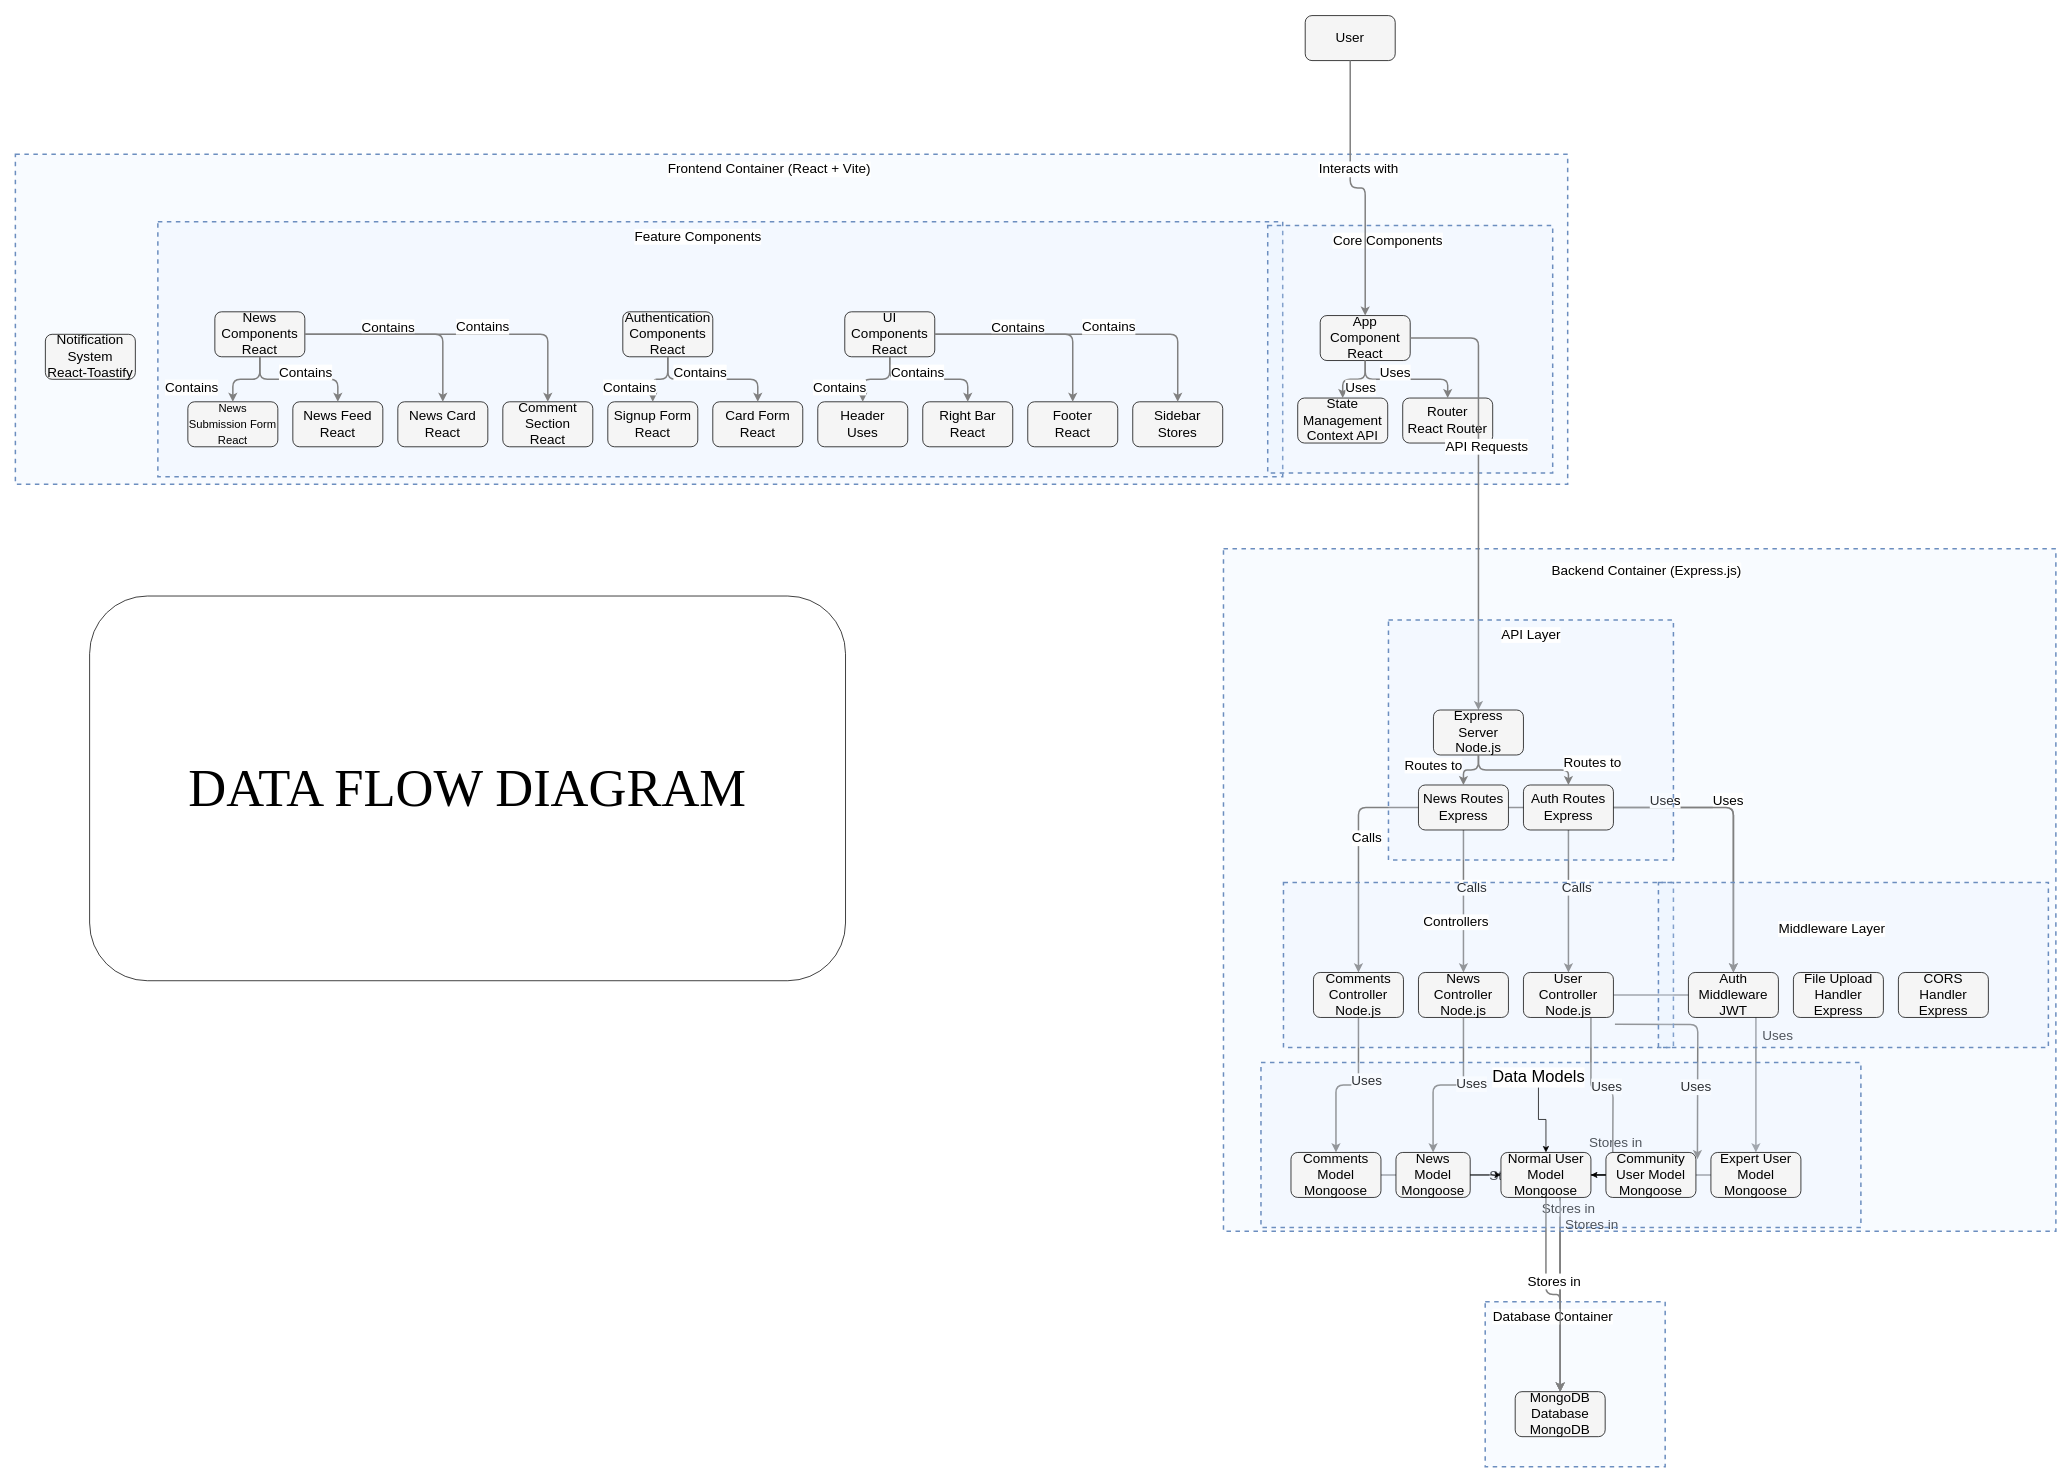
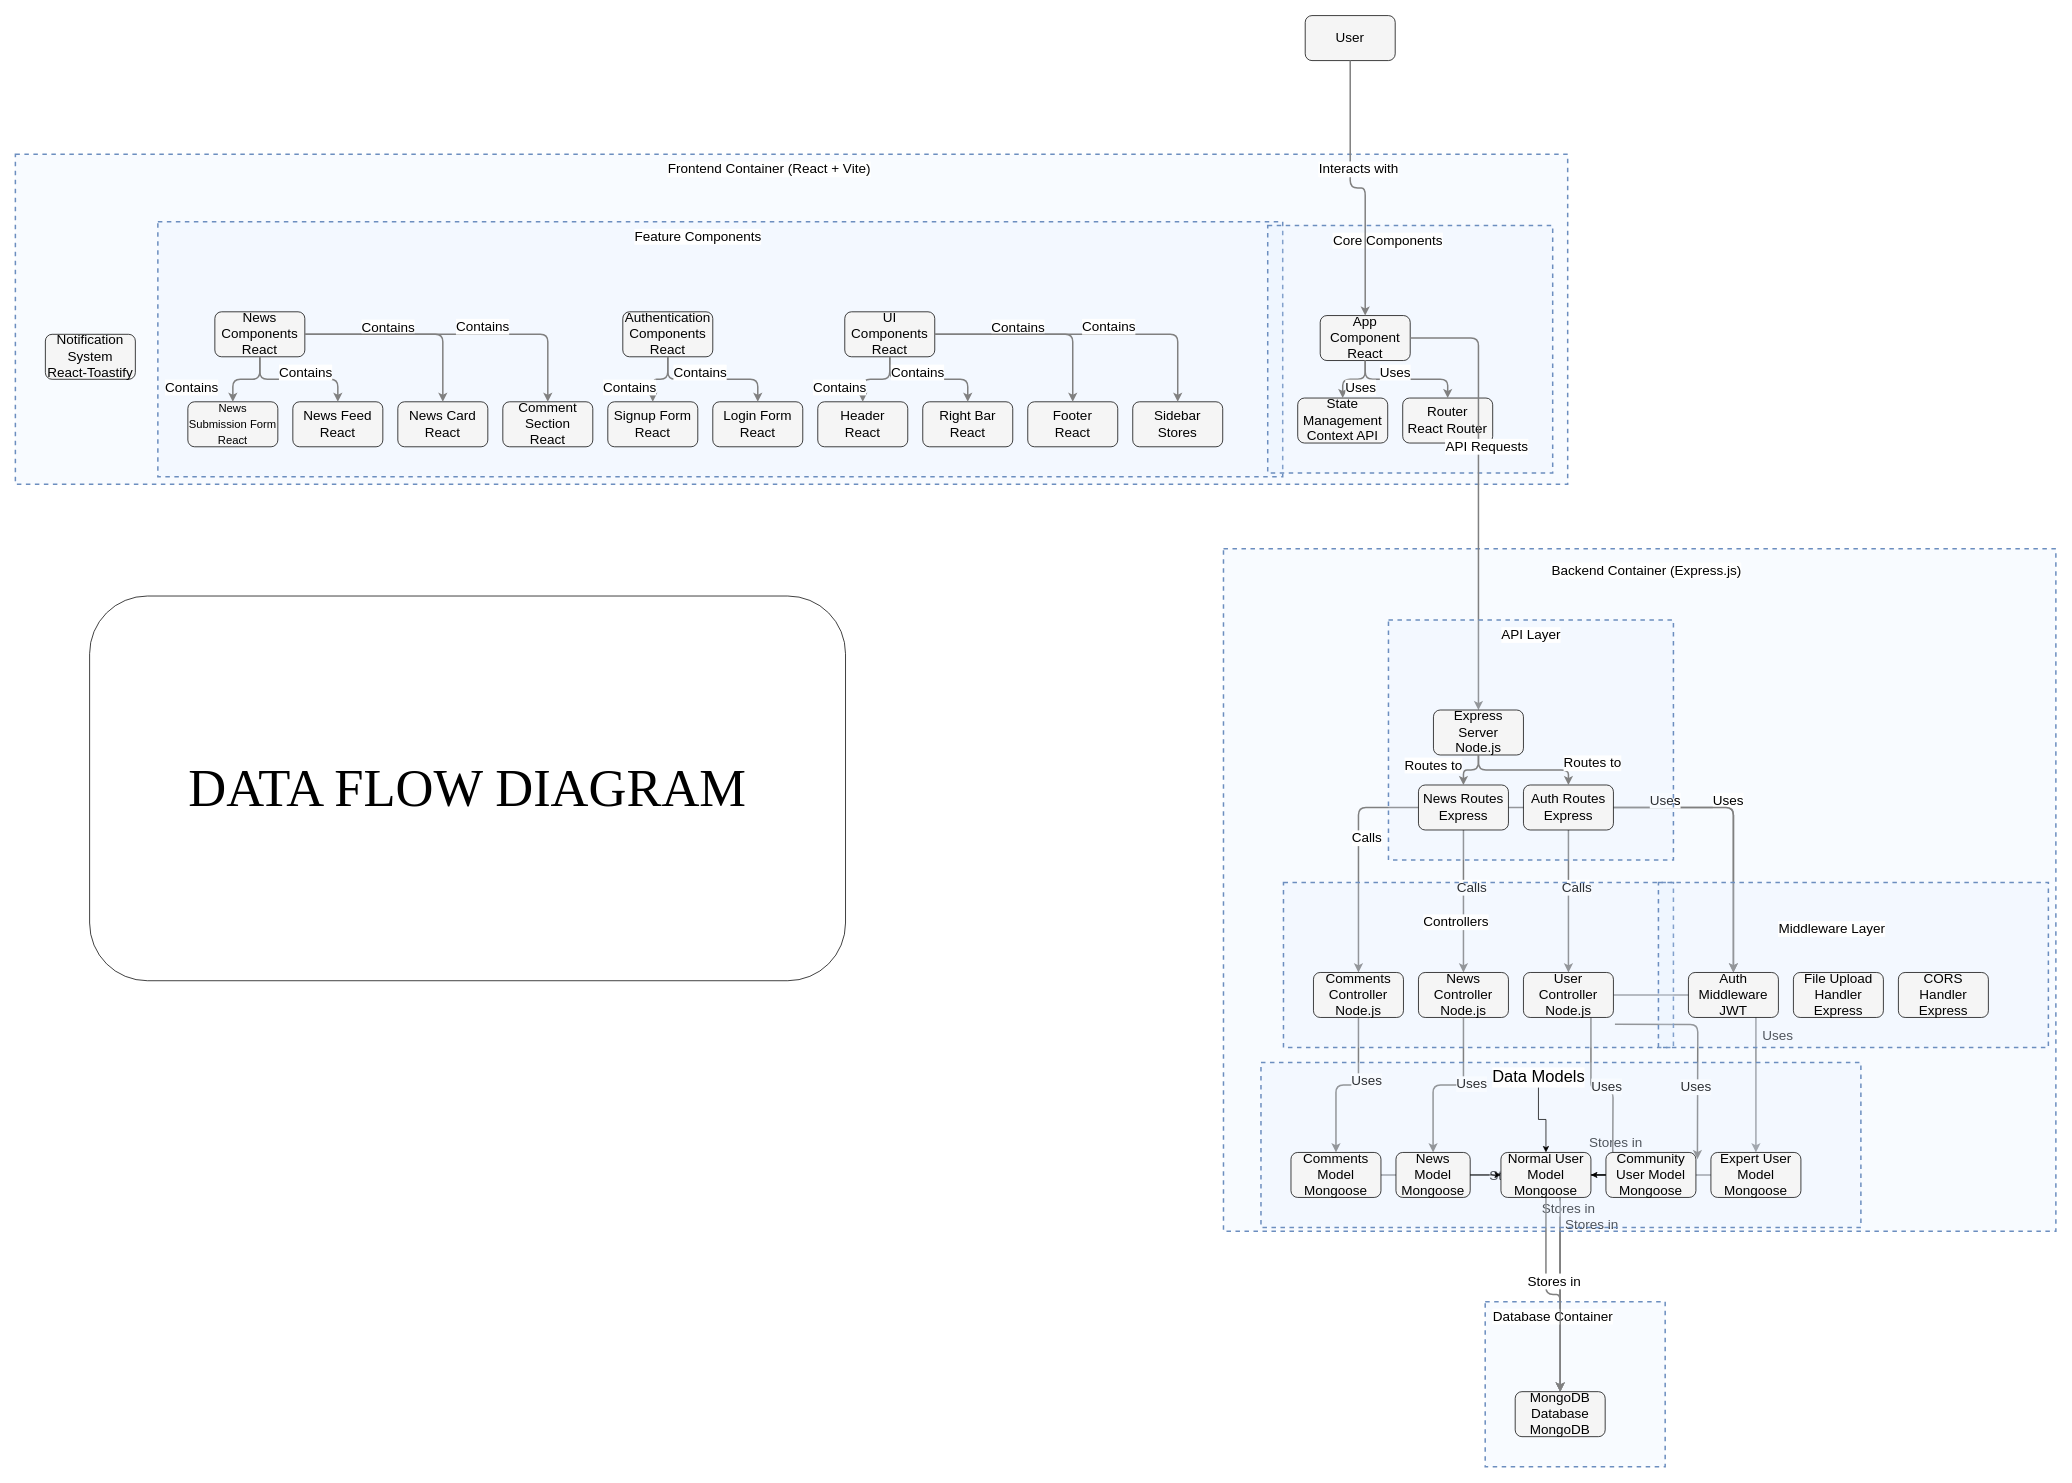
node "Card Form React": label "Card Form React" -> "Login Form React"
node "Header Uses": label "Header Uses" -> "Header React"
